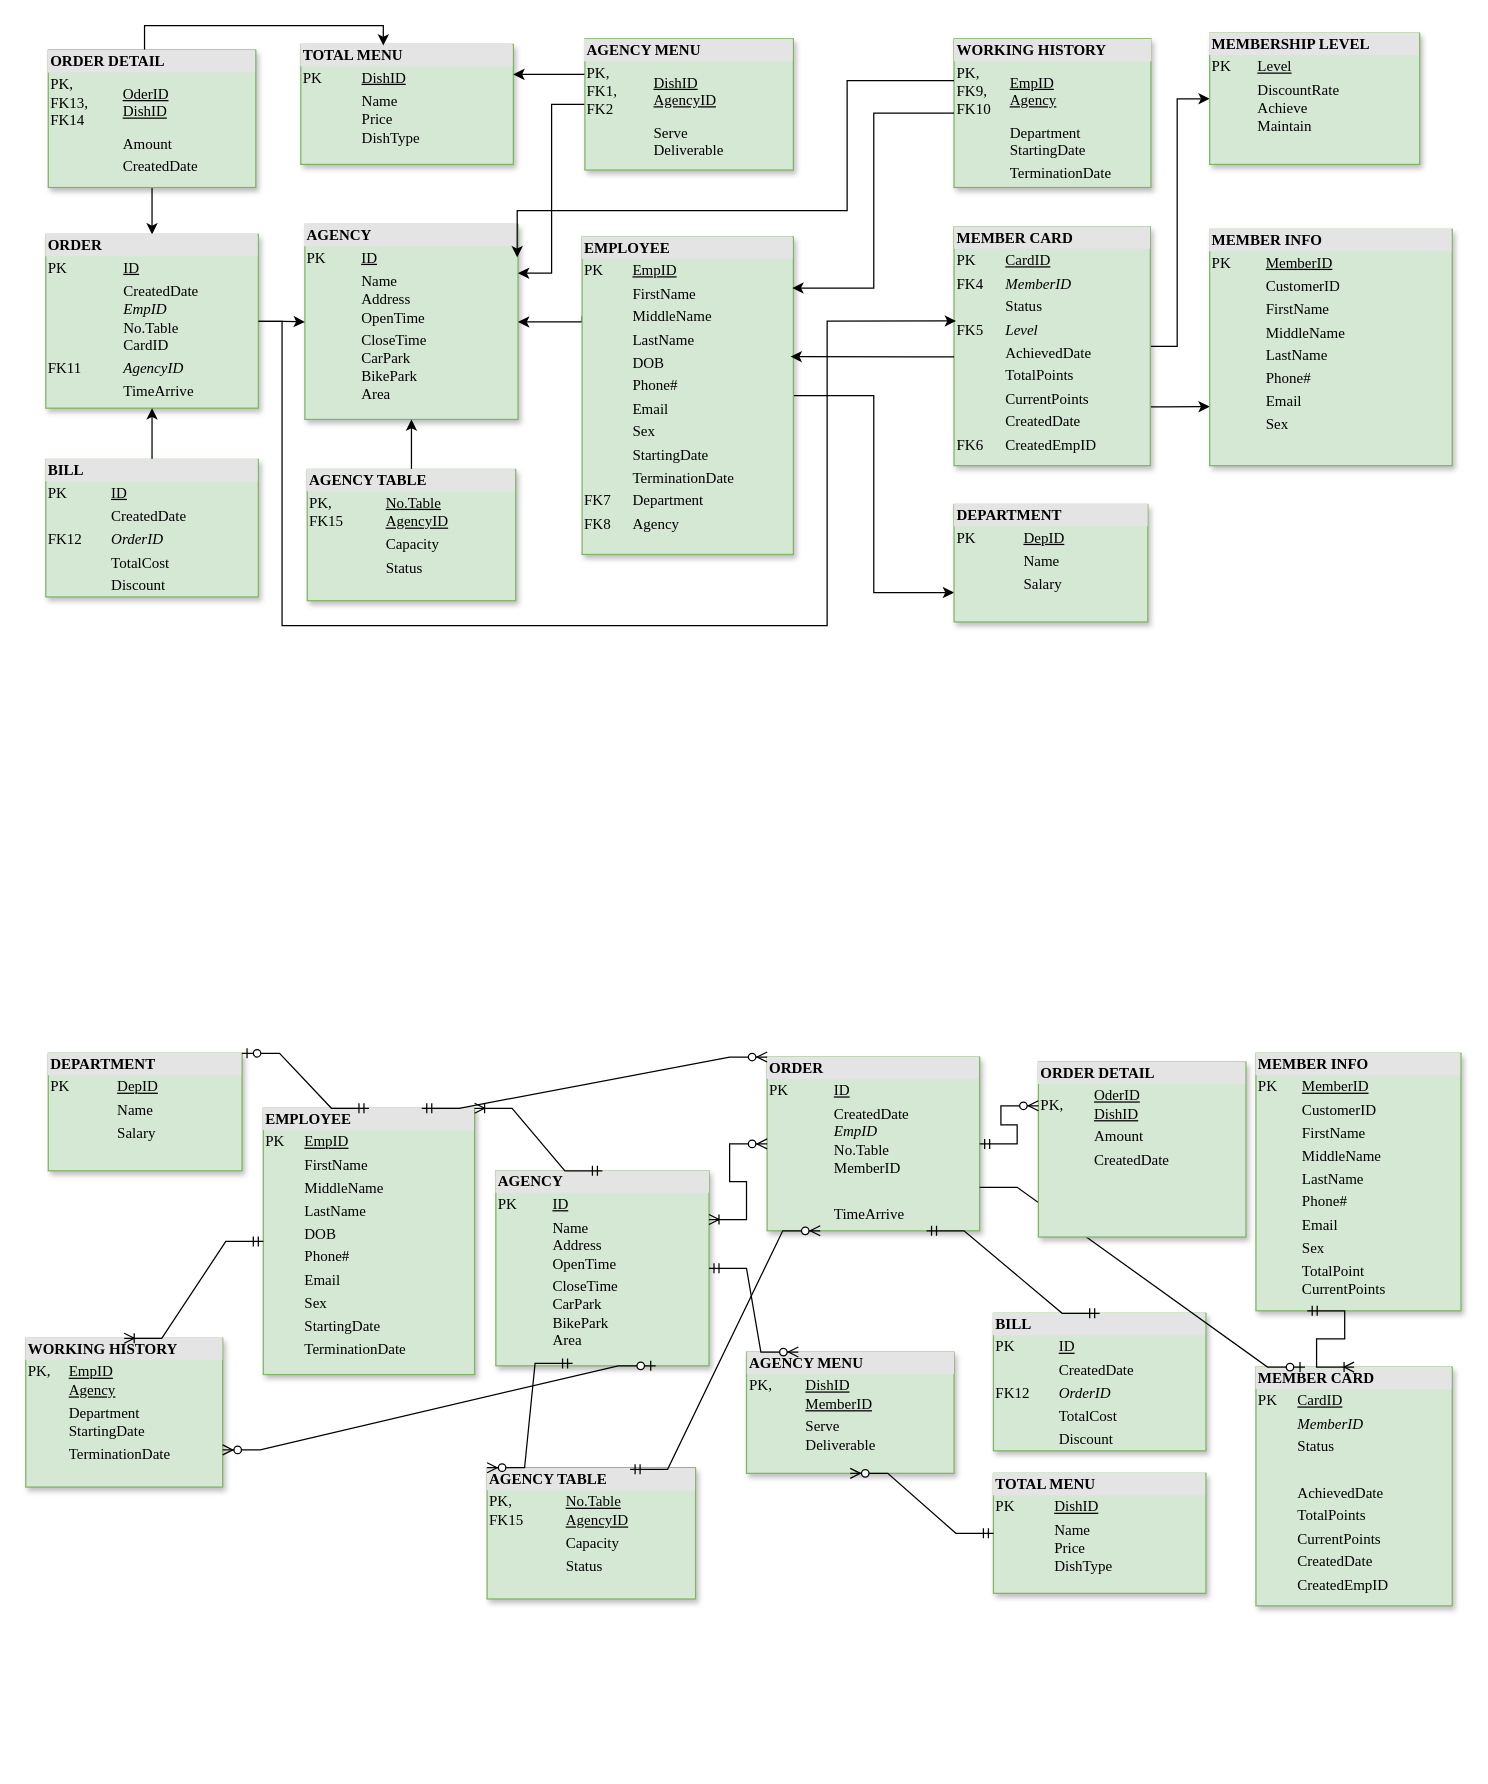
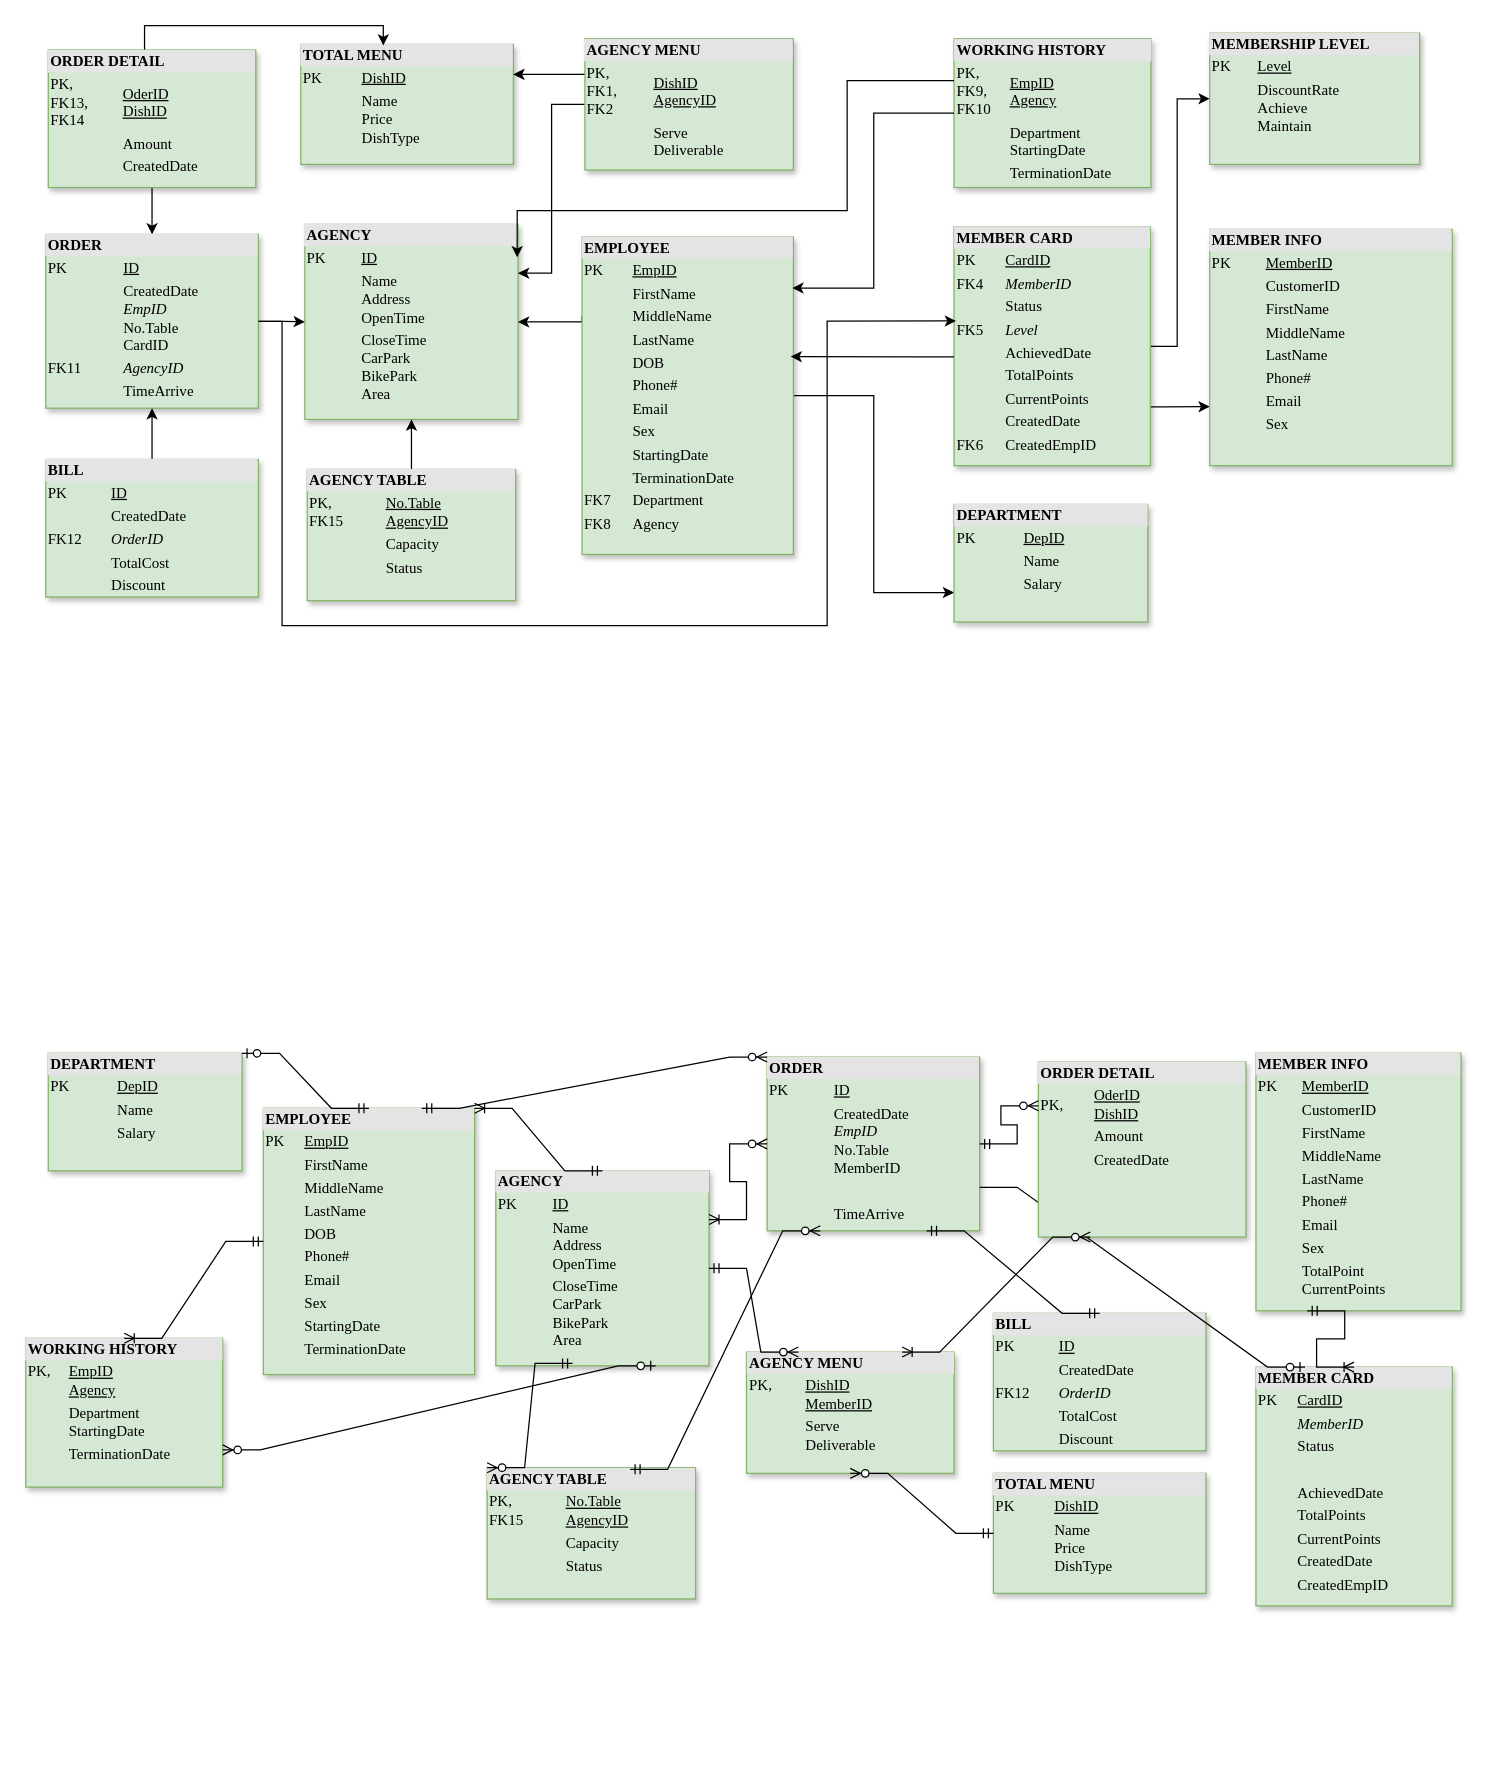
edge "ORDER DETAIL PK, OderID DishID Amount CreatedDate" -- "AGENCY MENU PK, DishID MemberID Serve Deliverable": added
